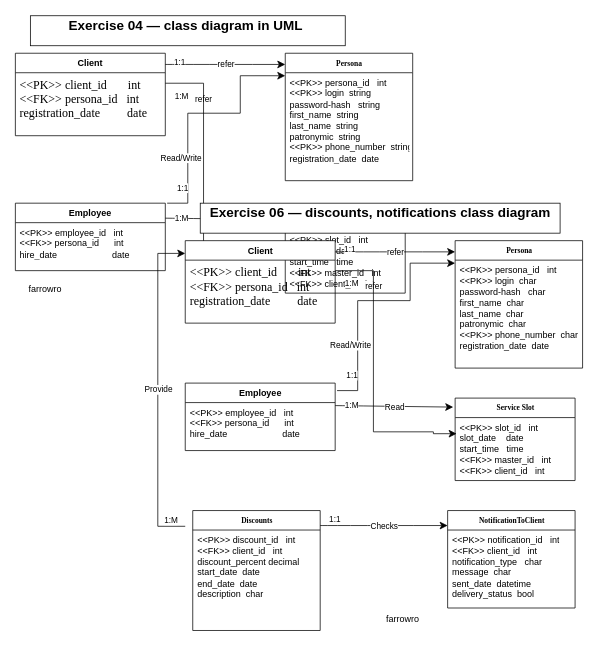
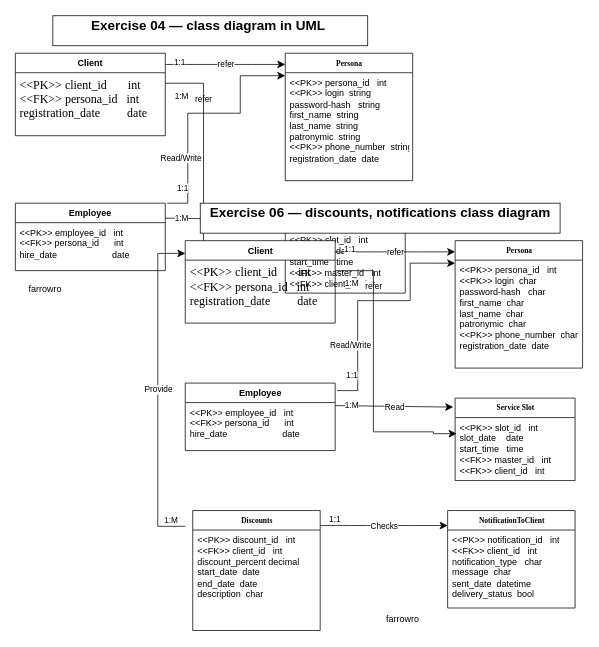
node "Exercise 04 — class diagram in UML": moved (188, 30) -> (210, 30)
